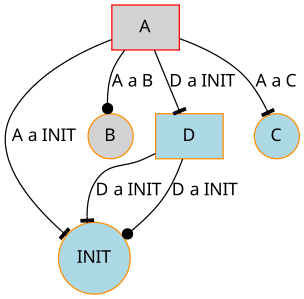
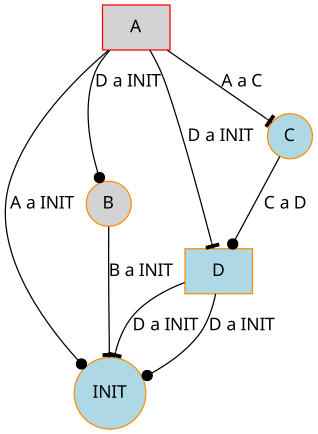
edge "A" -> "B": label "A a B" -> "D a INIT"
edge "A" -> "INIT": arrowhead tee -> dot
edge "C" -> "D": added, label "C a D"
edge "B" -> "INIT": added, label "B a INIT"
